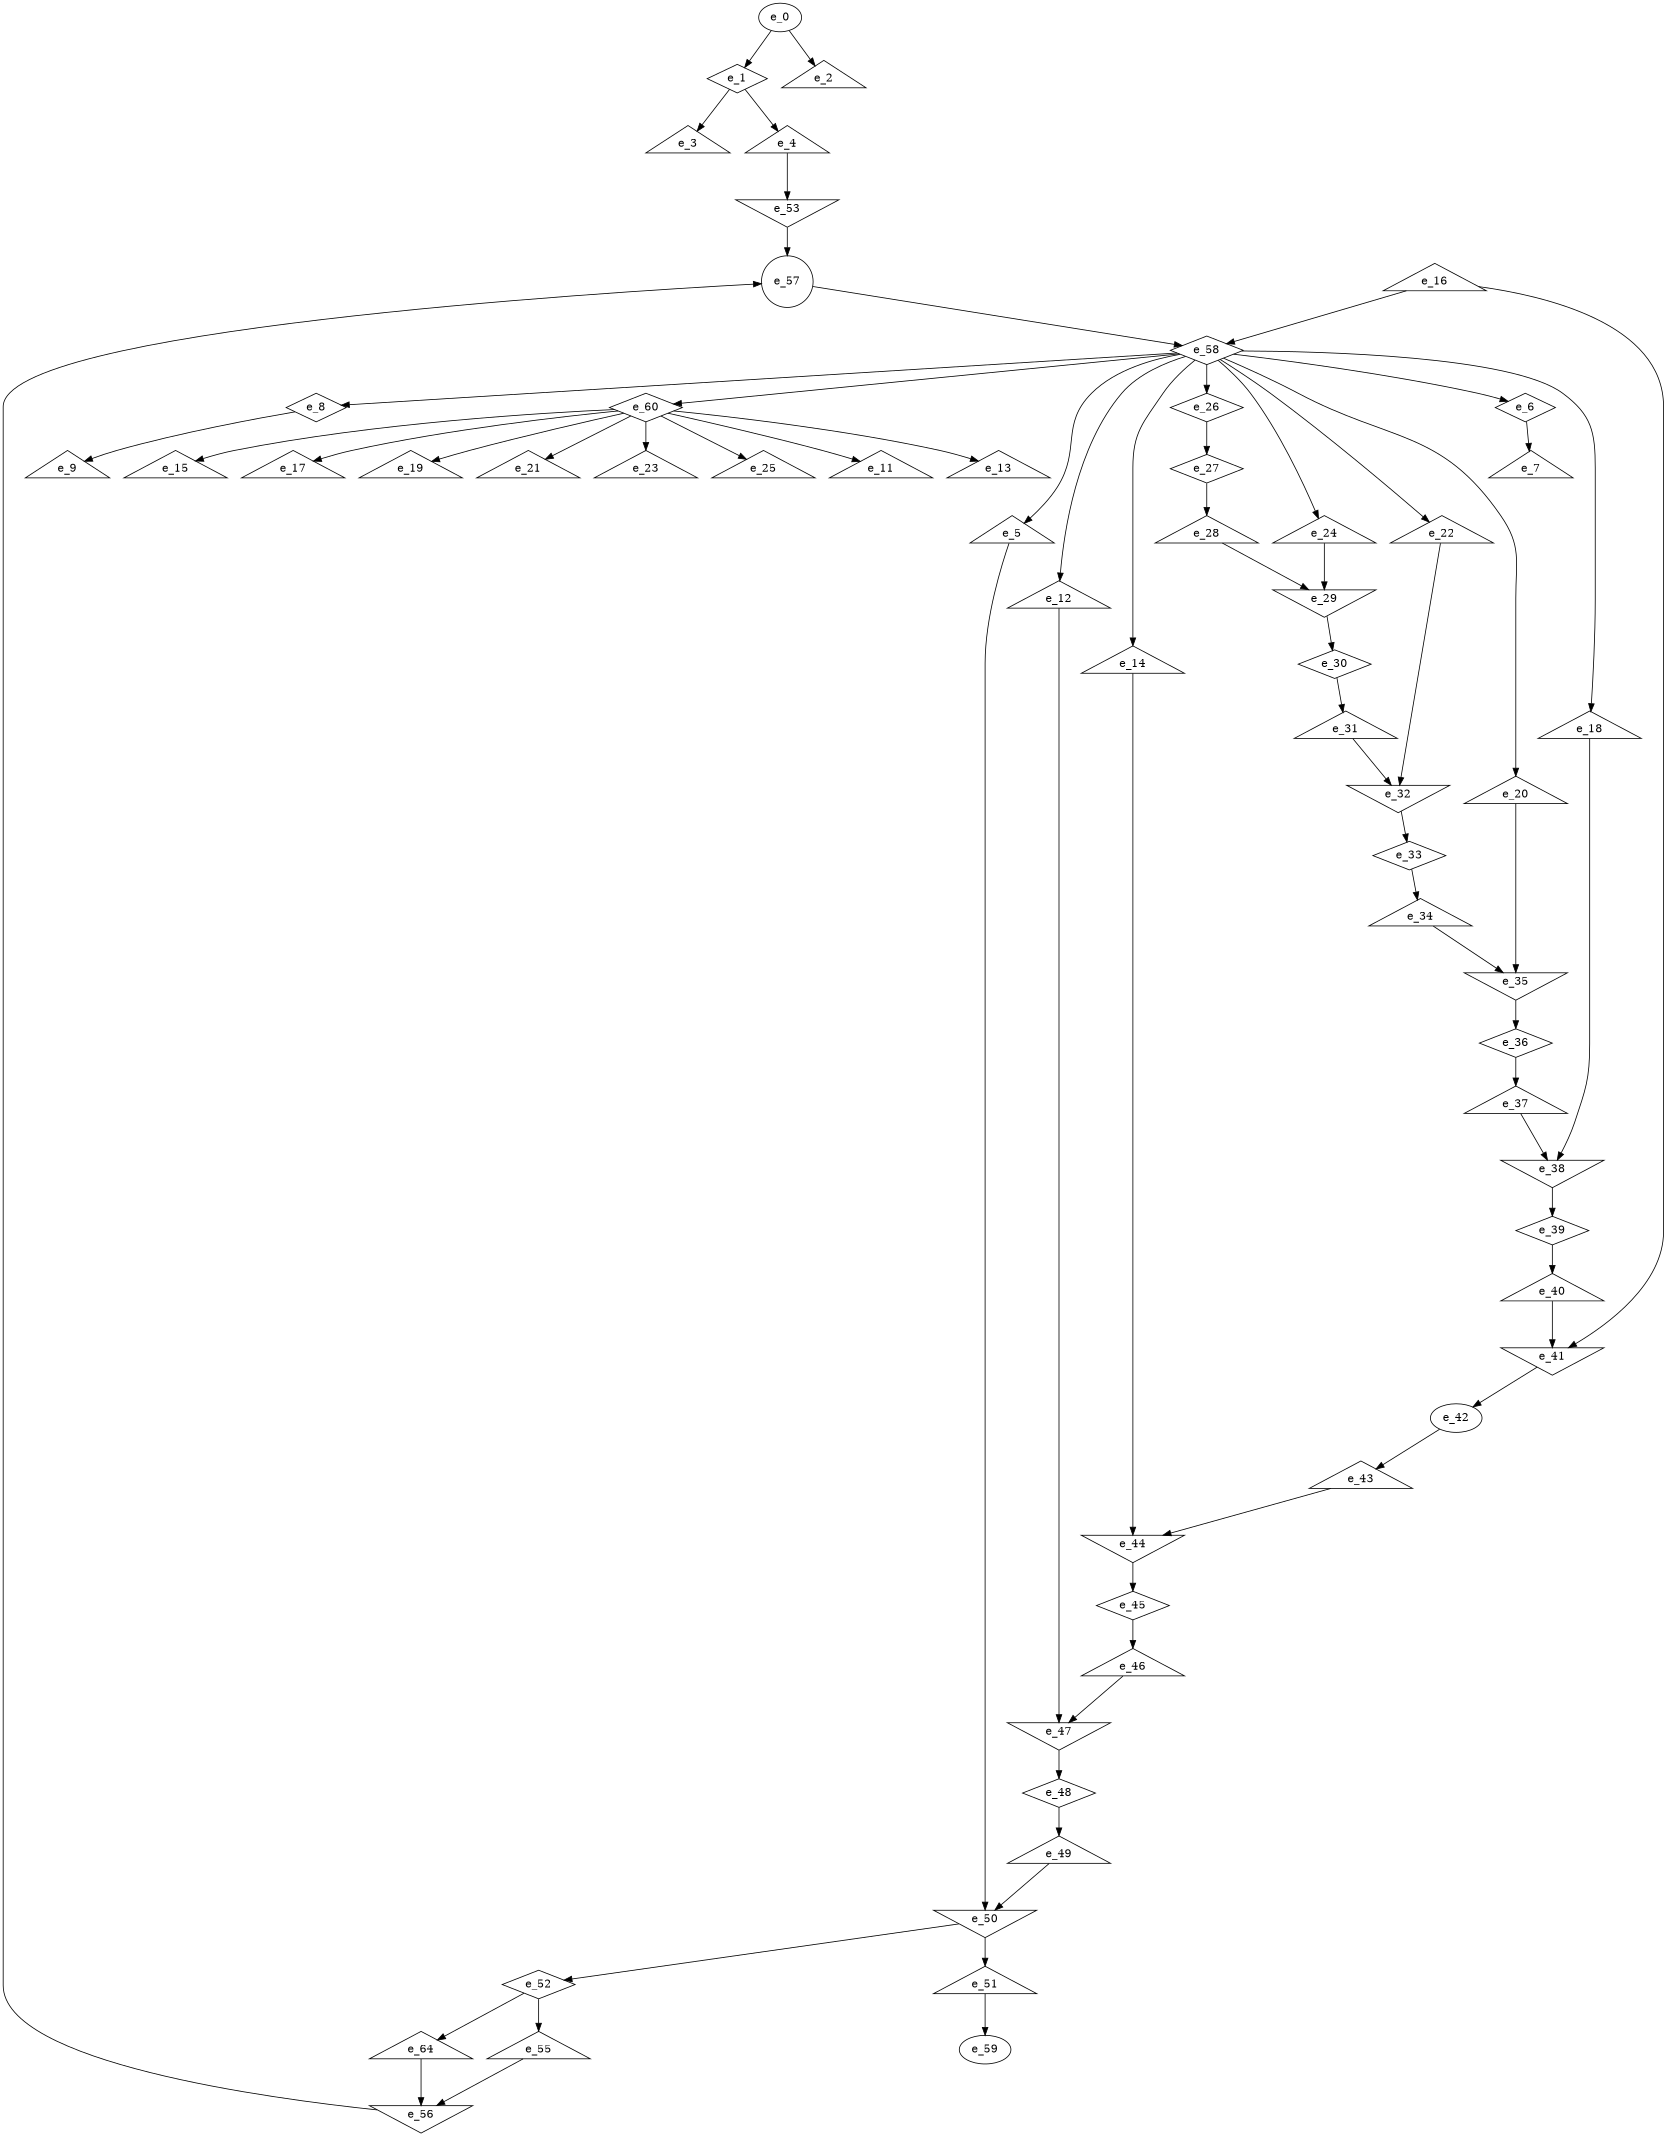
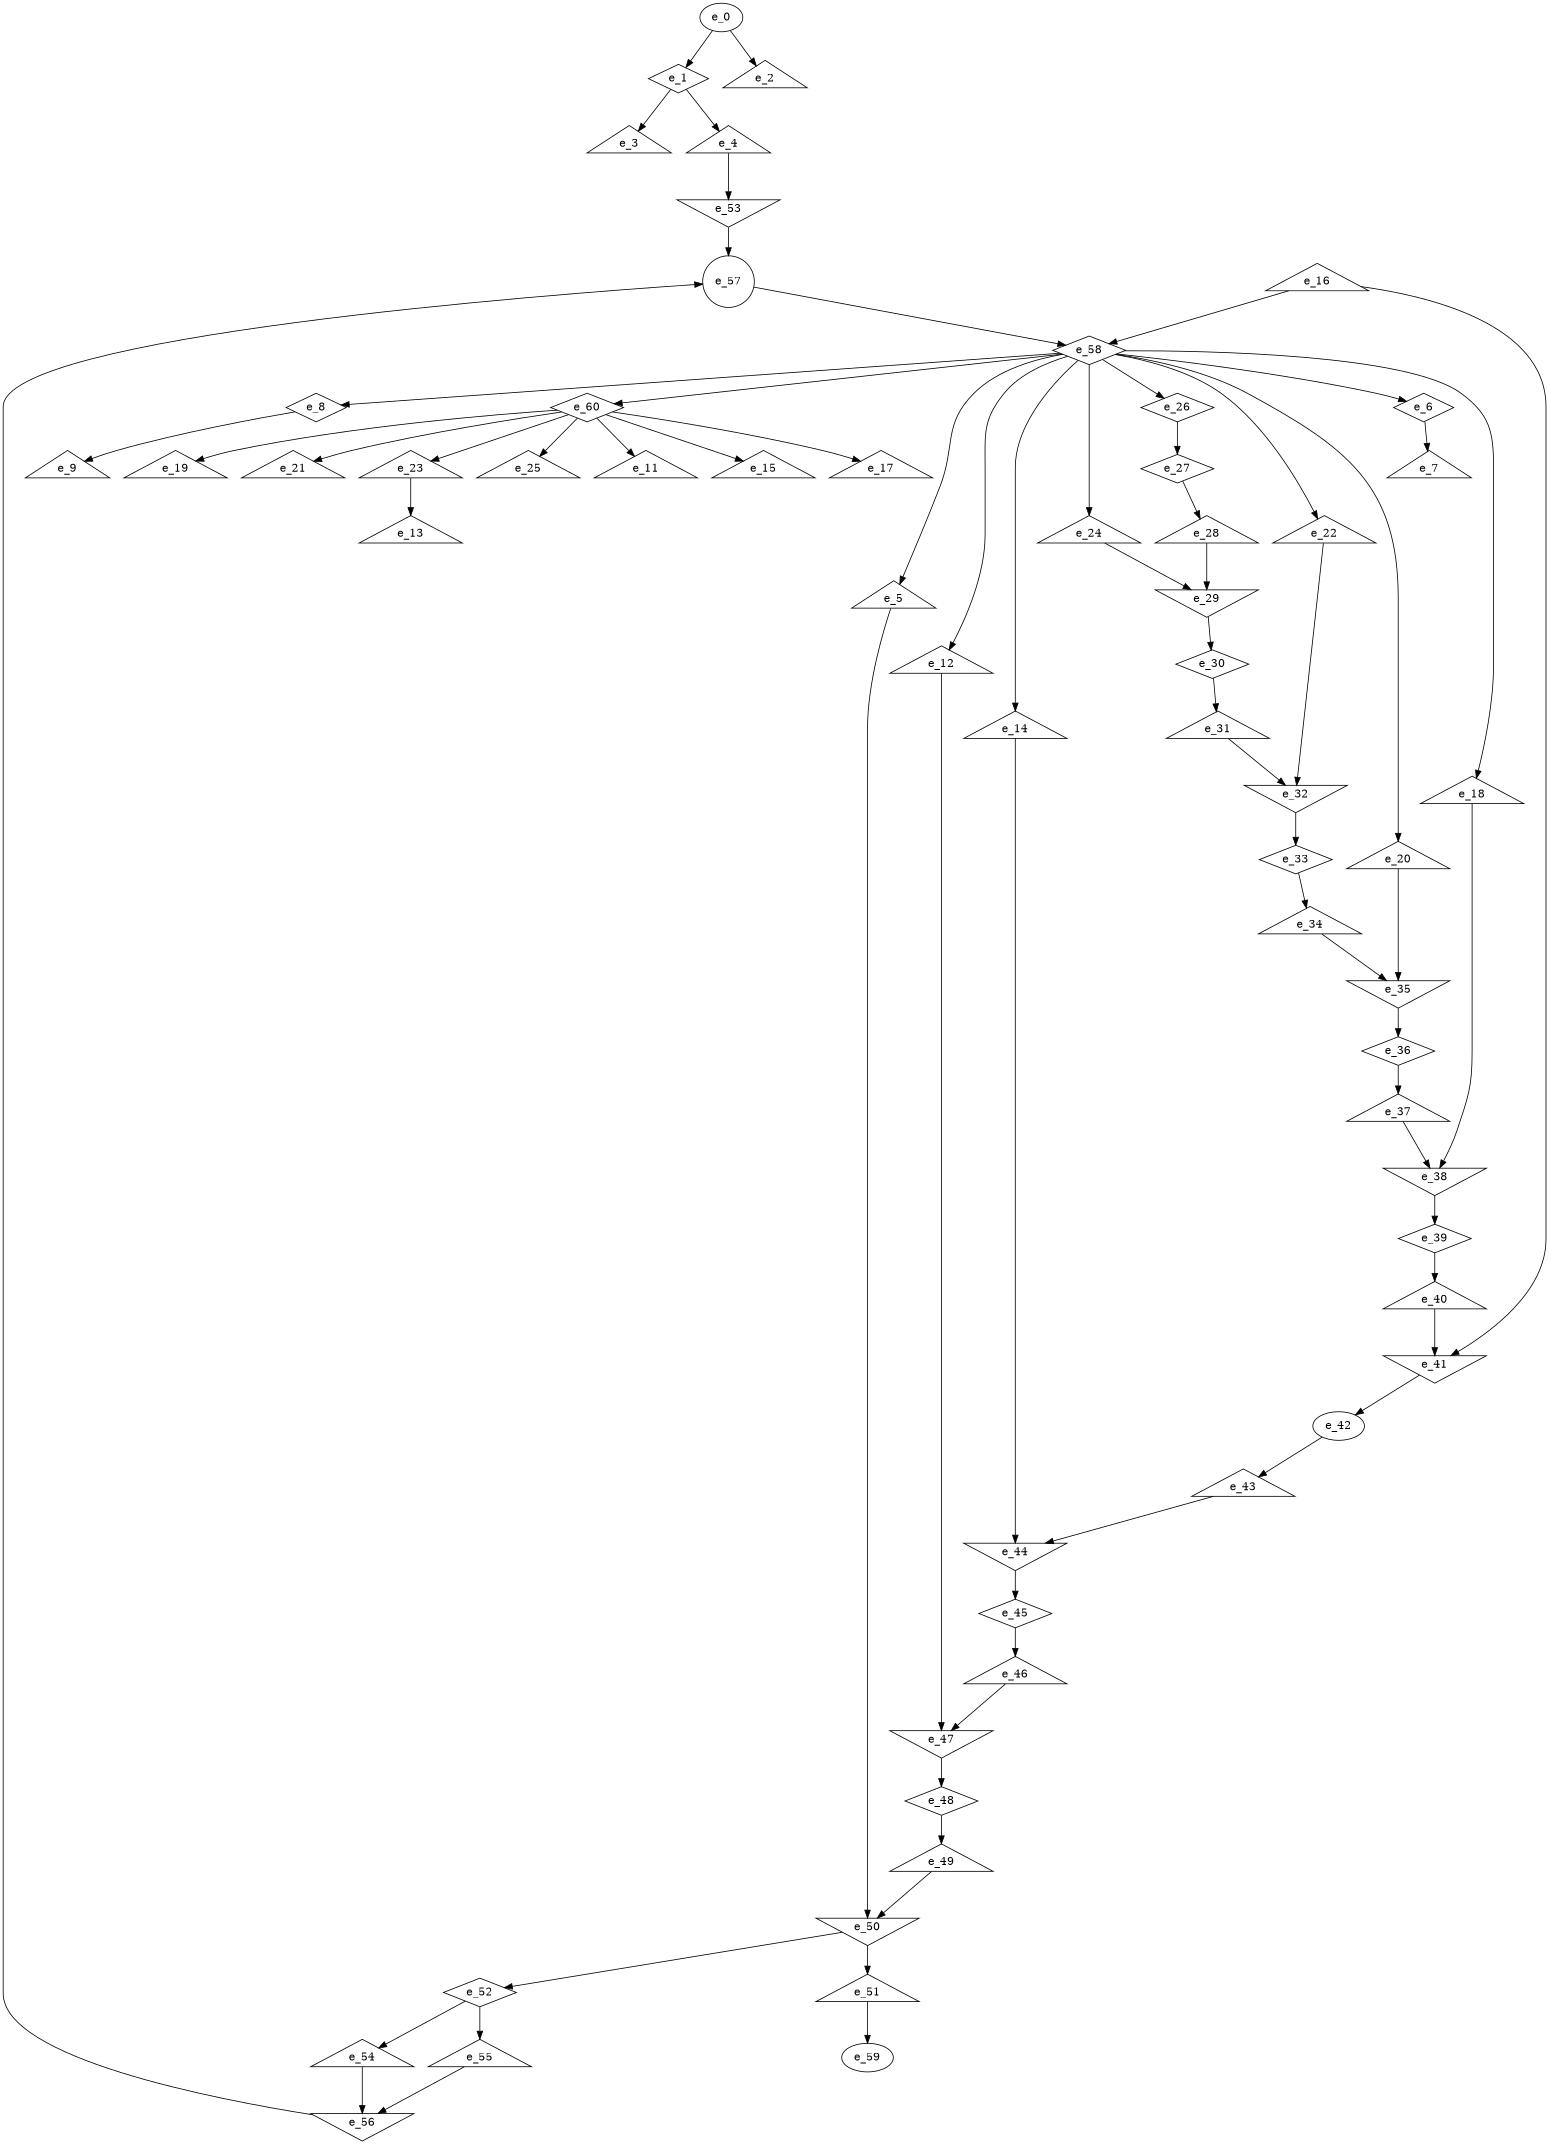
edge "e_60" -> "e_13": now "e_23" -> "e_13"
node "e_64": label "e_64" -> "e_54"
